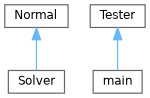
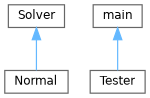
edge "Solver" -> "Normal": reversed
edge "main" -> "Tester": reversed
